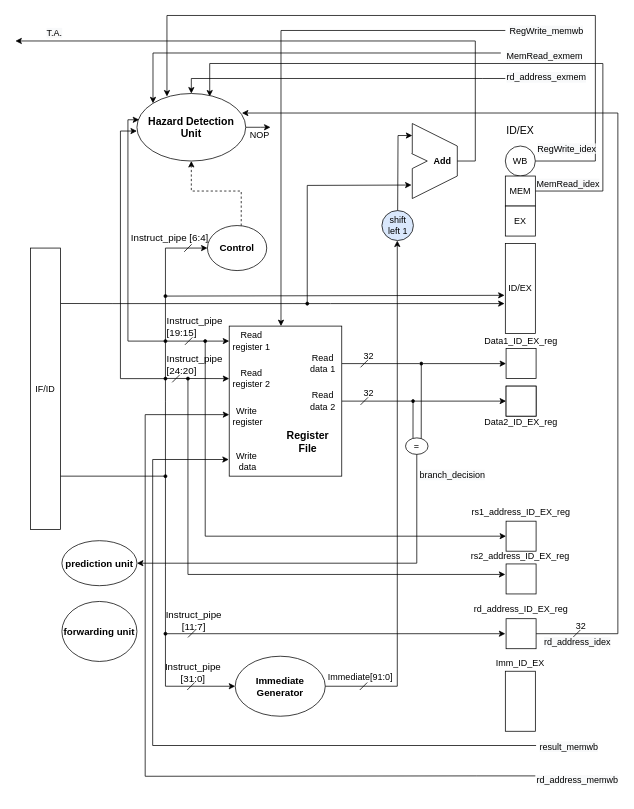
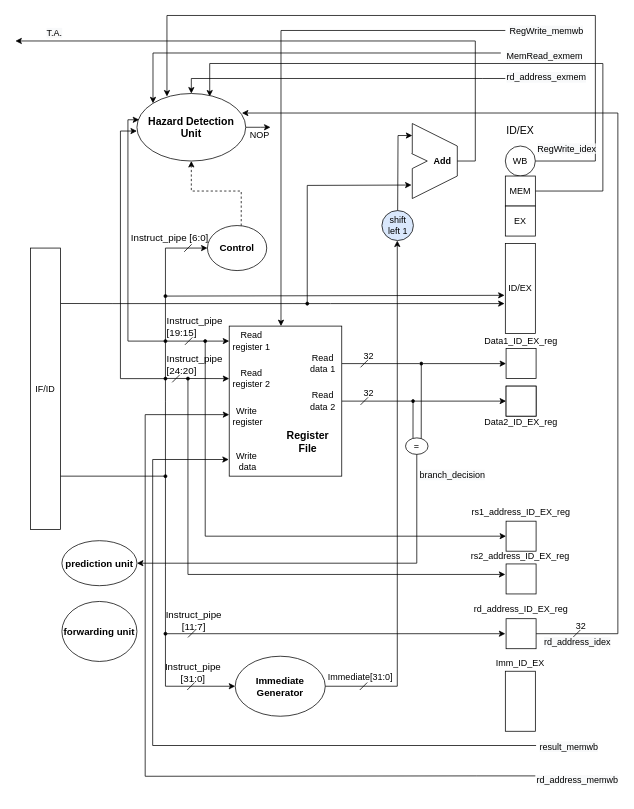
node "MemRead_idex": removed
node "Instruct_pipe [6:4]": label "Instruct_pipe [6:4]" -> "Instruct_pipe [6:0]"
node "Immediate[91:0]": label "Immediate[91:0]" -> "Immediate[31:0]"
